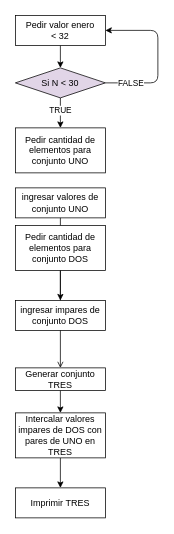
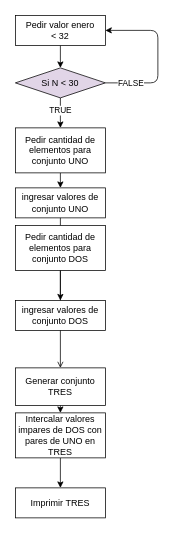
edge "Pedir cantidad de elementos para conjunto UNO" -> "ingresar valores de conjunto UNO": added
node "ingresar impares de conjunto DOS": label "ingresar impares de conjunto DOS" -> "ingresar valores de conjunto DOS"
node "Generar conjunto TRES": size 90x23 -> 90x38
